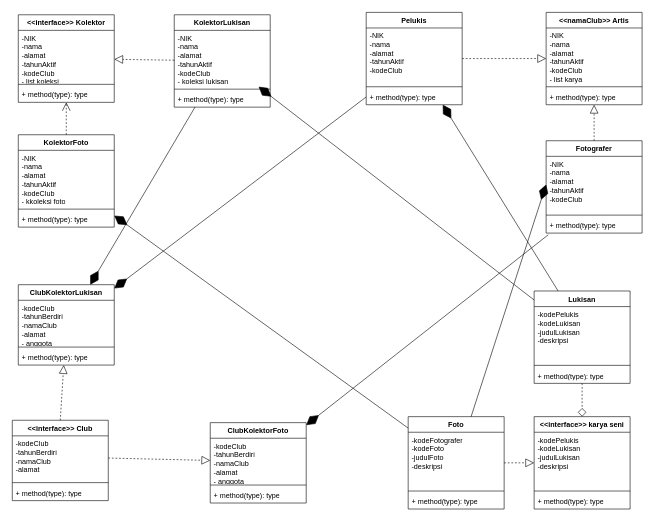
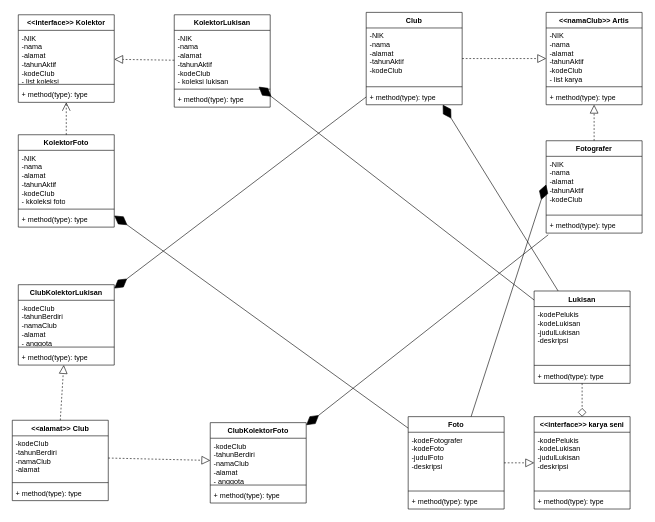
node "Pelukis": label "Pelukis" -> "Club"
edge "KolektorLukisan" -> "ClubKolektorLukisan": removed
node "<<interface>> Club": label "<<interface>> Club" -> "<<alamat>> Club"
